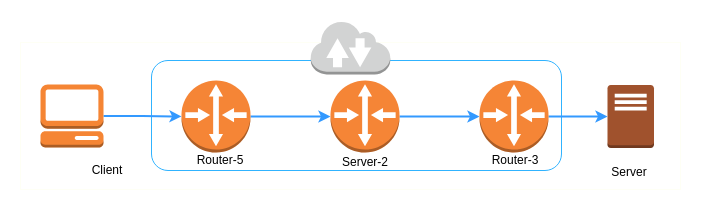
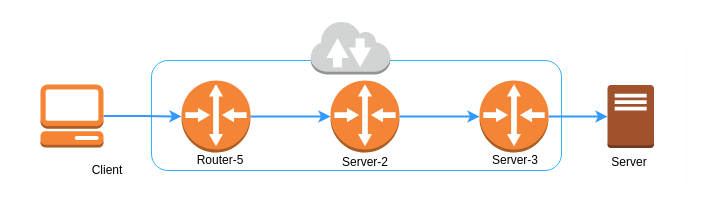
node "Router-3": label "Router-3" -> "Server-3"
node "Server": moved (629, 173) -> (629, 163)
